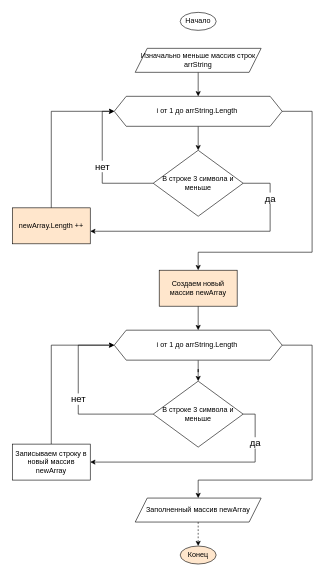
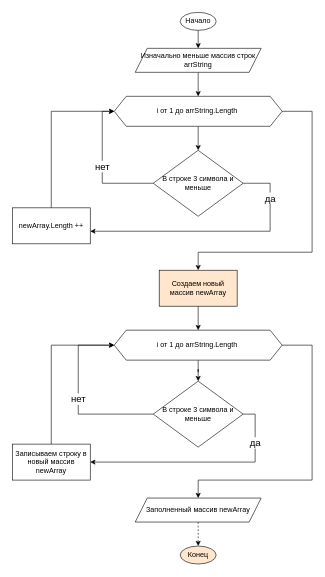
edge "Начало" -> "Изначально меньше массив строк arrString": added
node "newArray.Length ++": fillcolor #ffe6cc -> #ffffff
